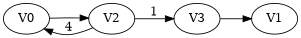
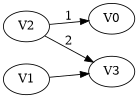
edge "V2" -> "V3": label "1" -> "2"
edge "V0" -> "V2": removed
edge "V3" -> "V1": reversed
edge "V2" -> "V0": label "4" -> "1"
